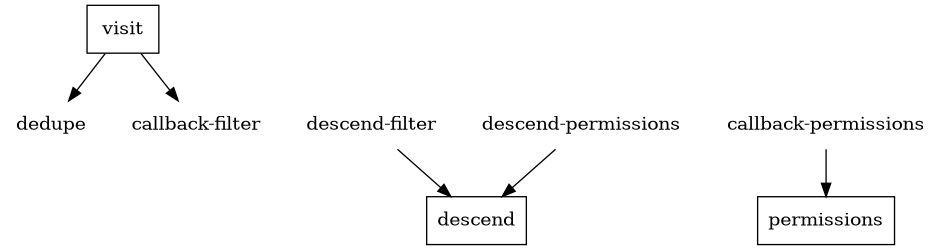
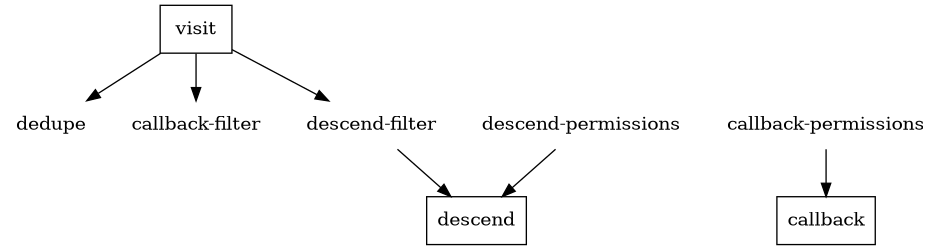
edge "visit" -> "descend-filter": added
node "permissions": label "permissions" -> "callback"
